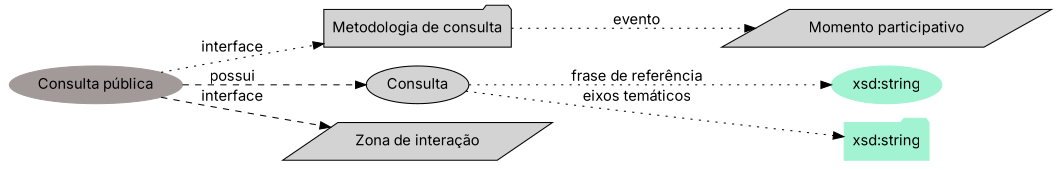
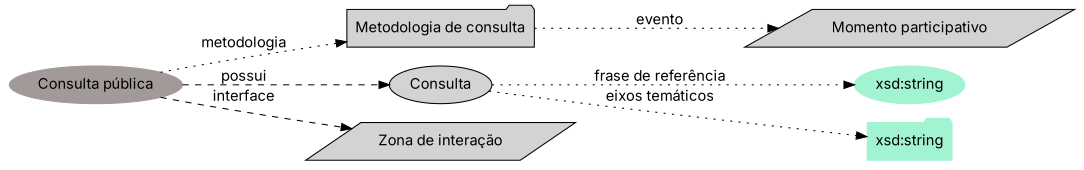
edge "Consulta pública" -> "Metodologia de consulta": label "interface" -> "metodologia"
